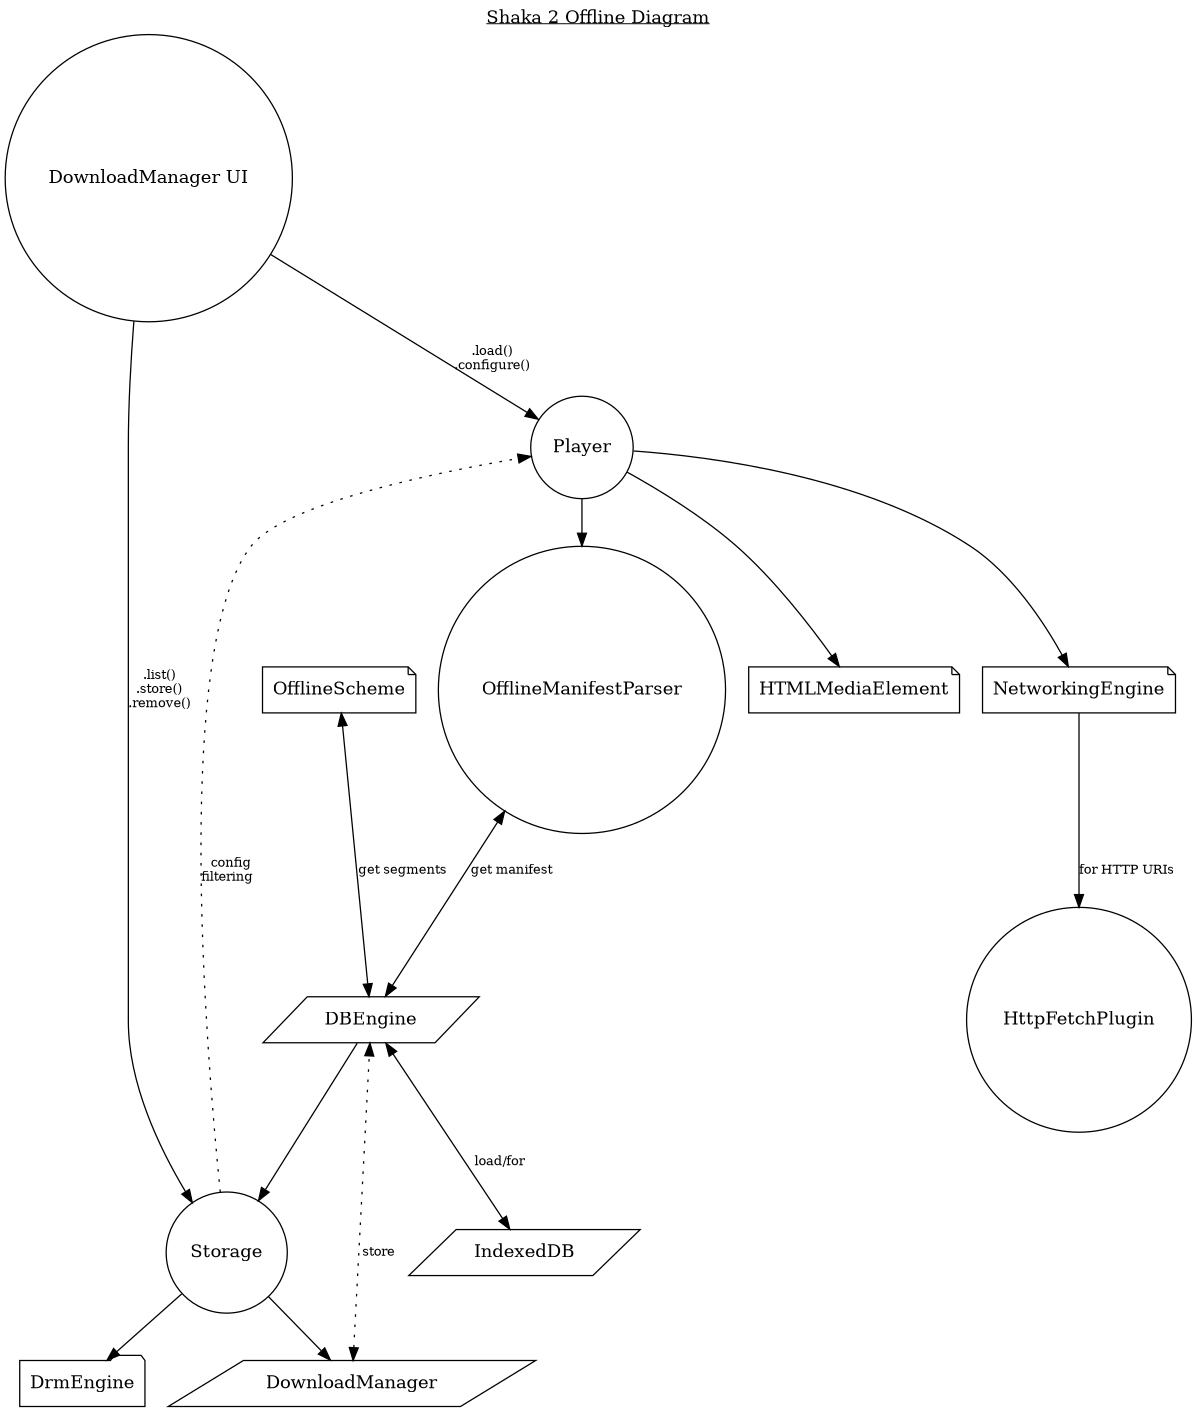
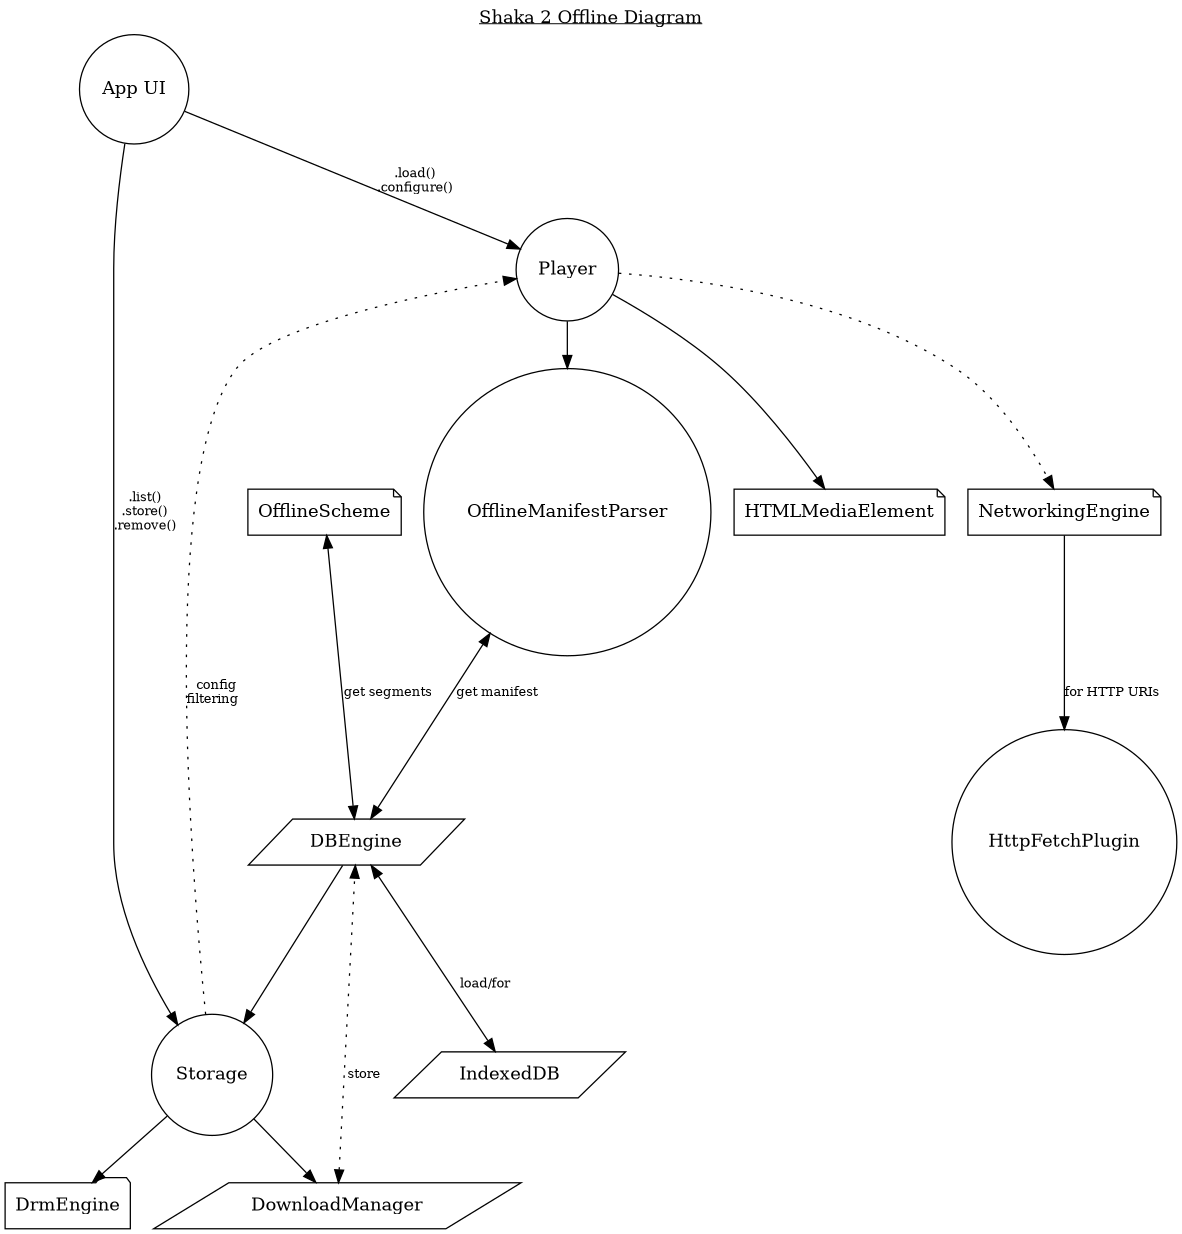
node "DownloadManager UI": label "DownloadManager UI" -> "App UI"
edge "Player" -> "NetworkingEngine": style solid -> dotted
